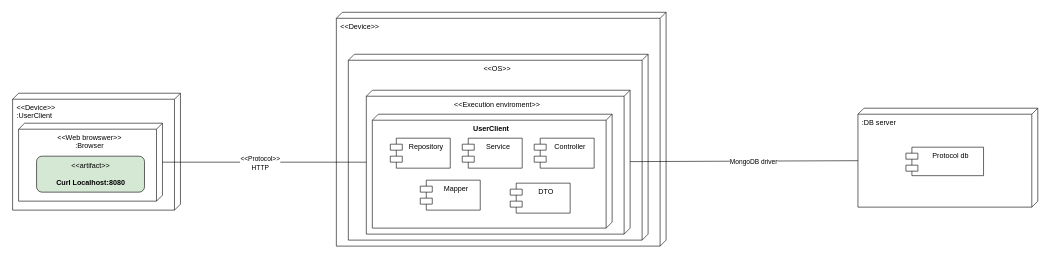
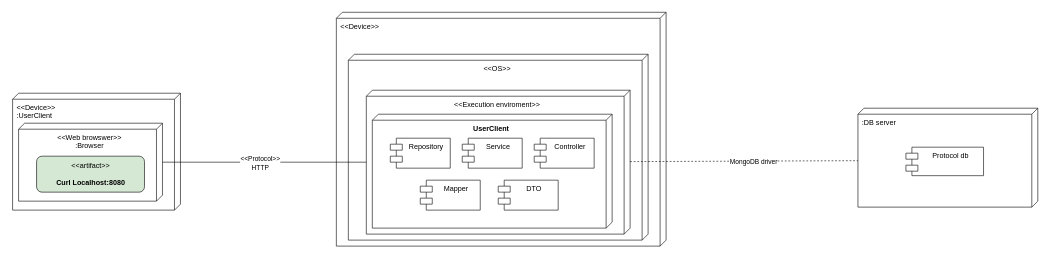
edge ":DB server" -- "<<Execution enviroment>>": style solid -> dashed
node "DTO": moved (540, 198) -> (528, 195)
